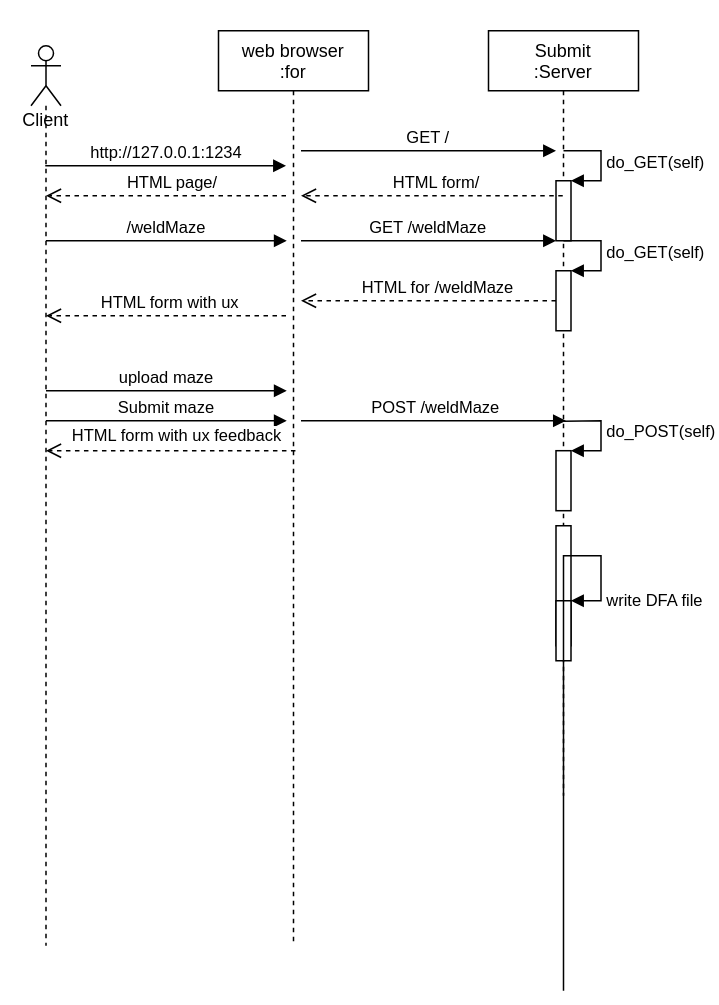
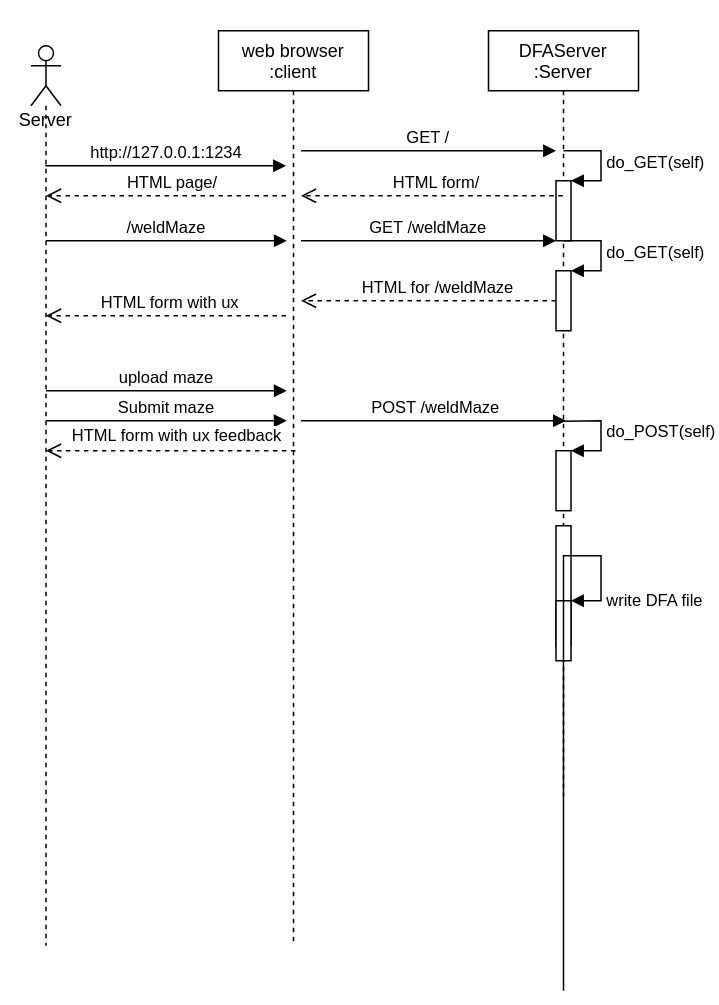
node "web browser :for": label "web browser :for" -> "web browser :client"
node "Submit :Server": label "Submit :Server" -> "DFAServer :Server"
node "Client": label "Client" -> "Server"
